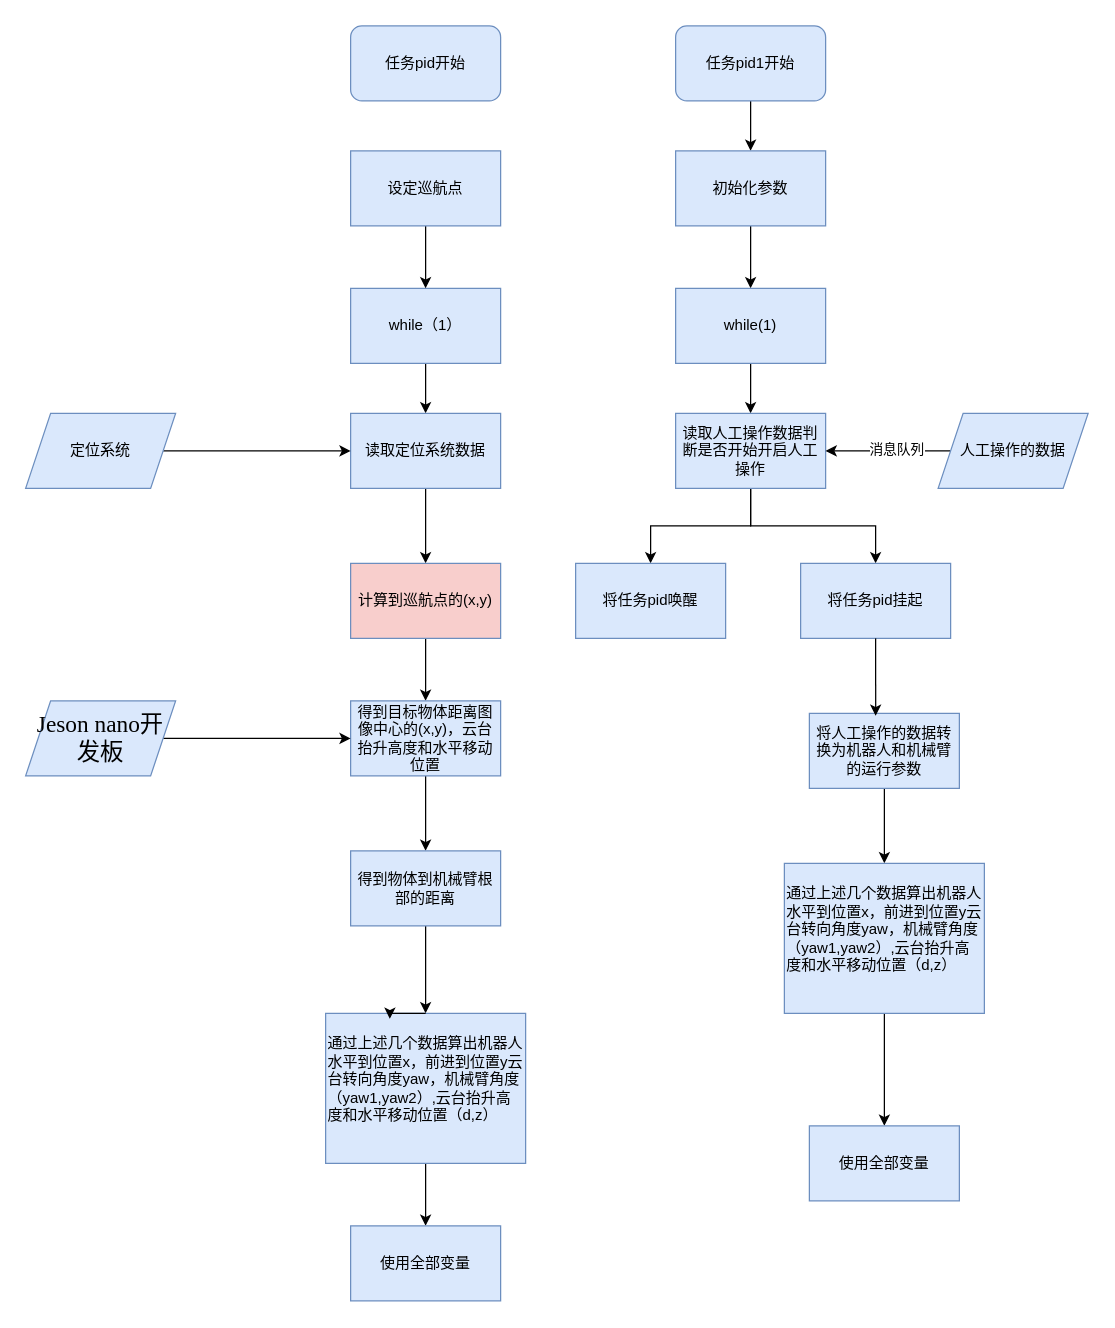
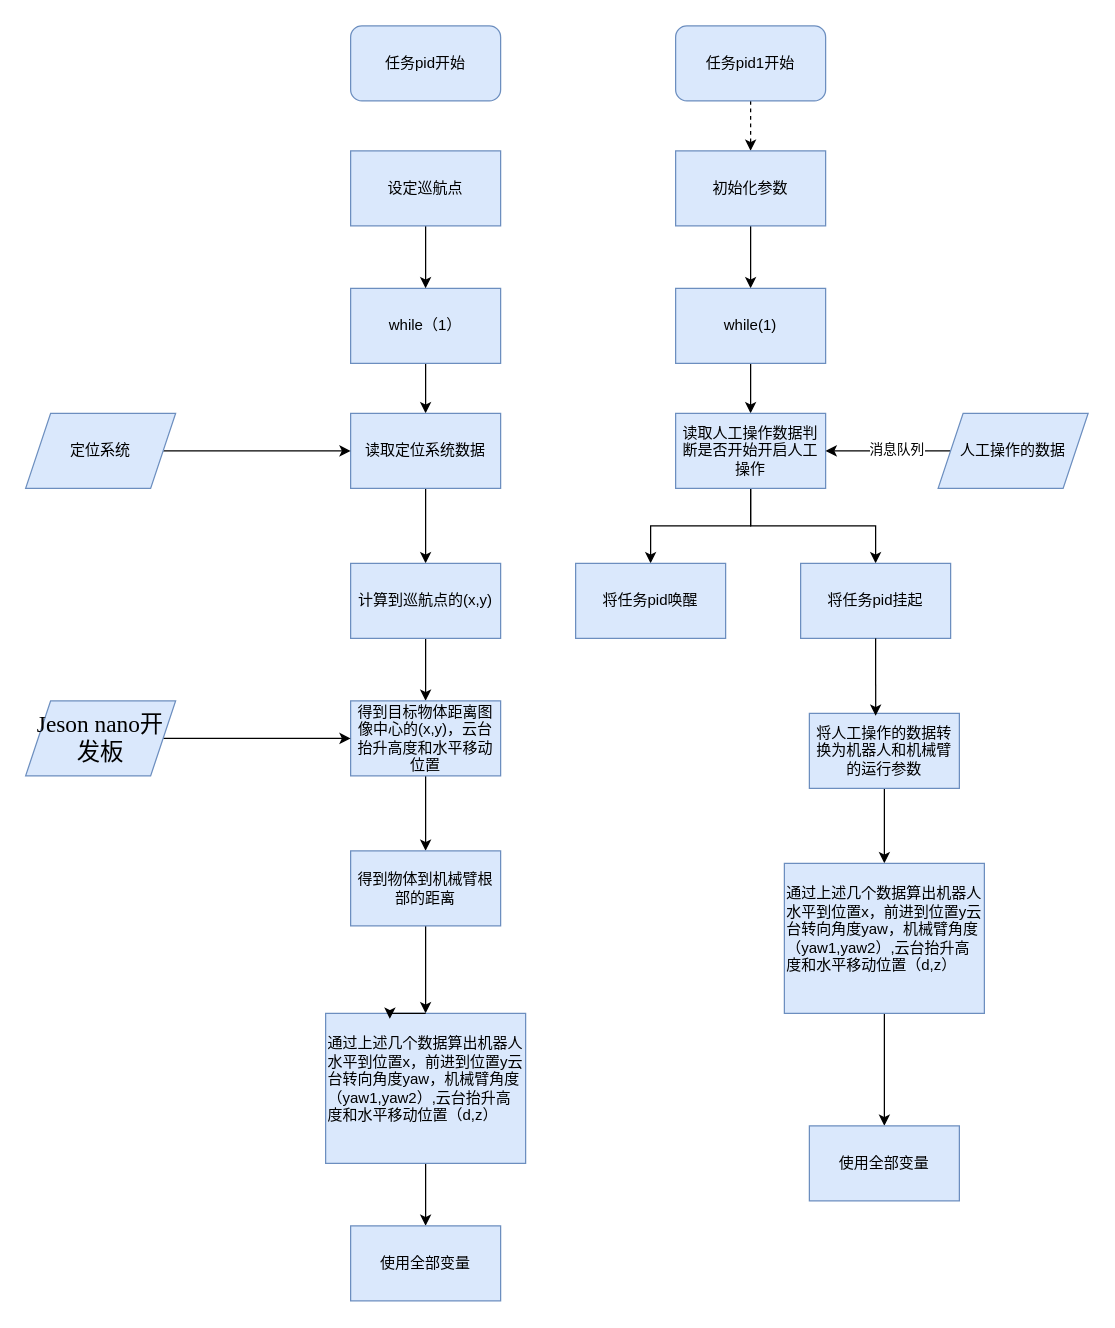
edge "任务pid1开始" -> "初始化参数": style solid -> dashed
node "计算到巡航点的(x,y)": fillcolor #f8cecc -> #dae8fc
